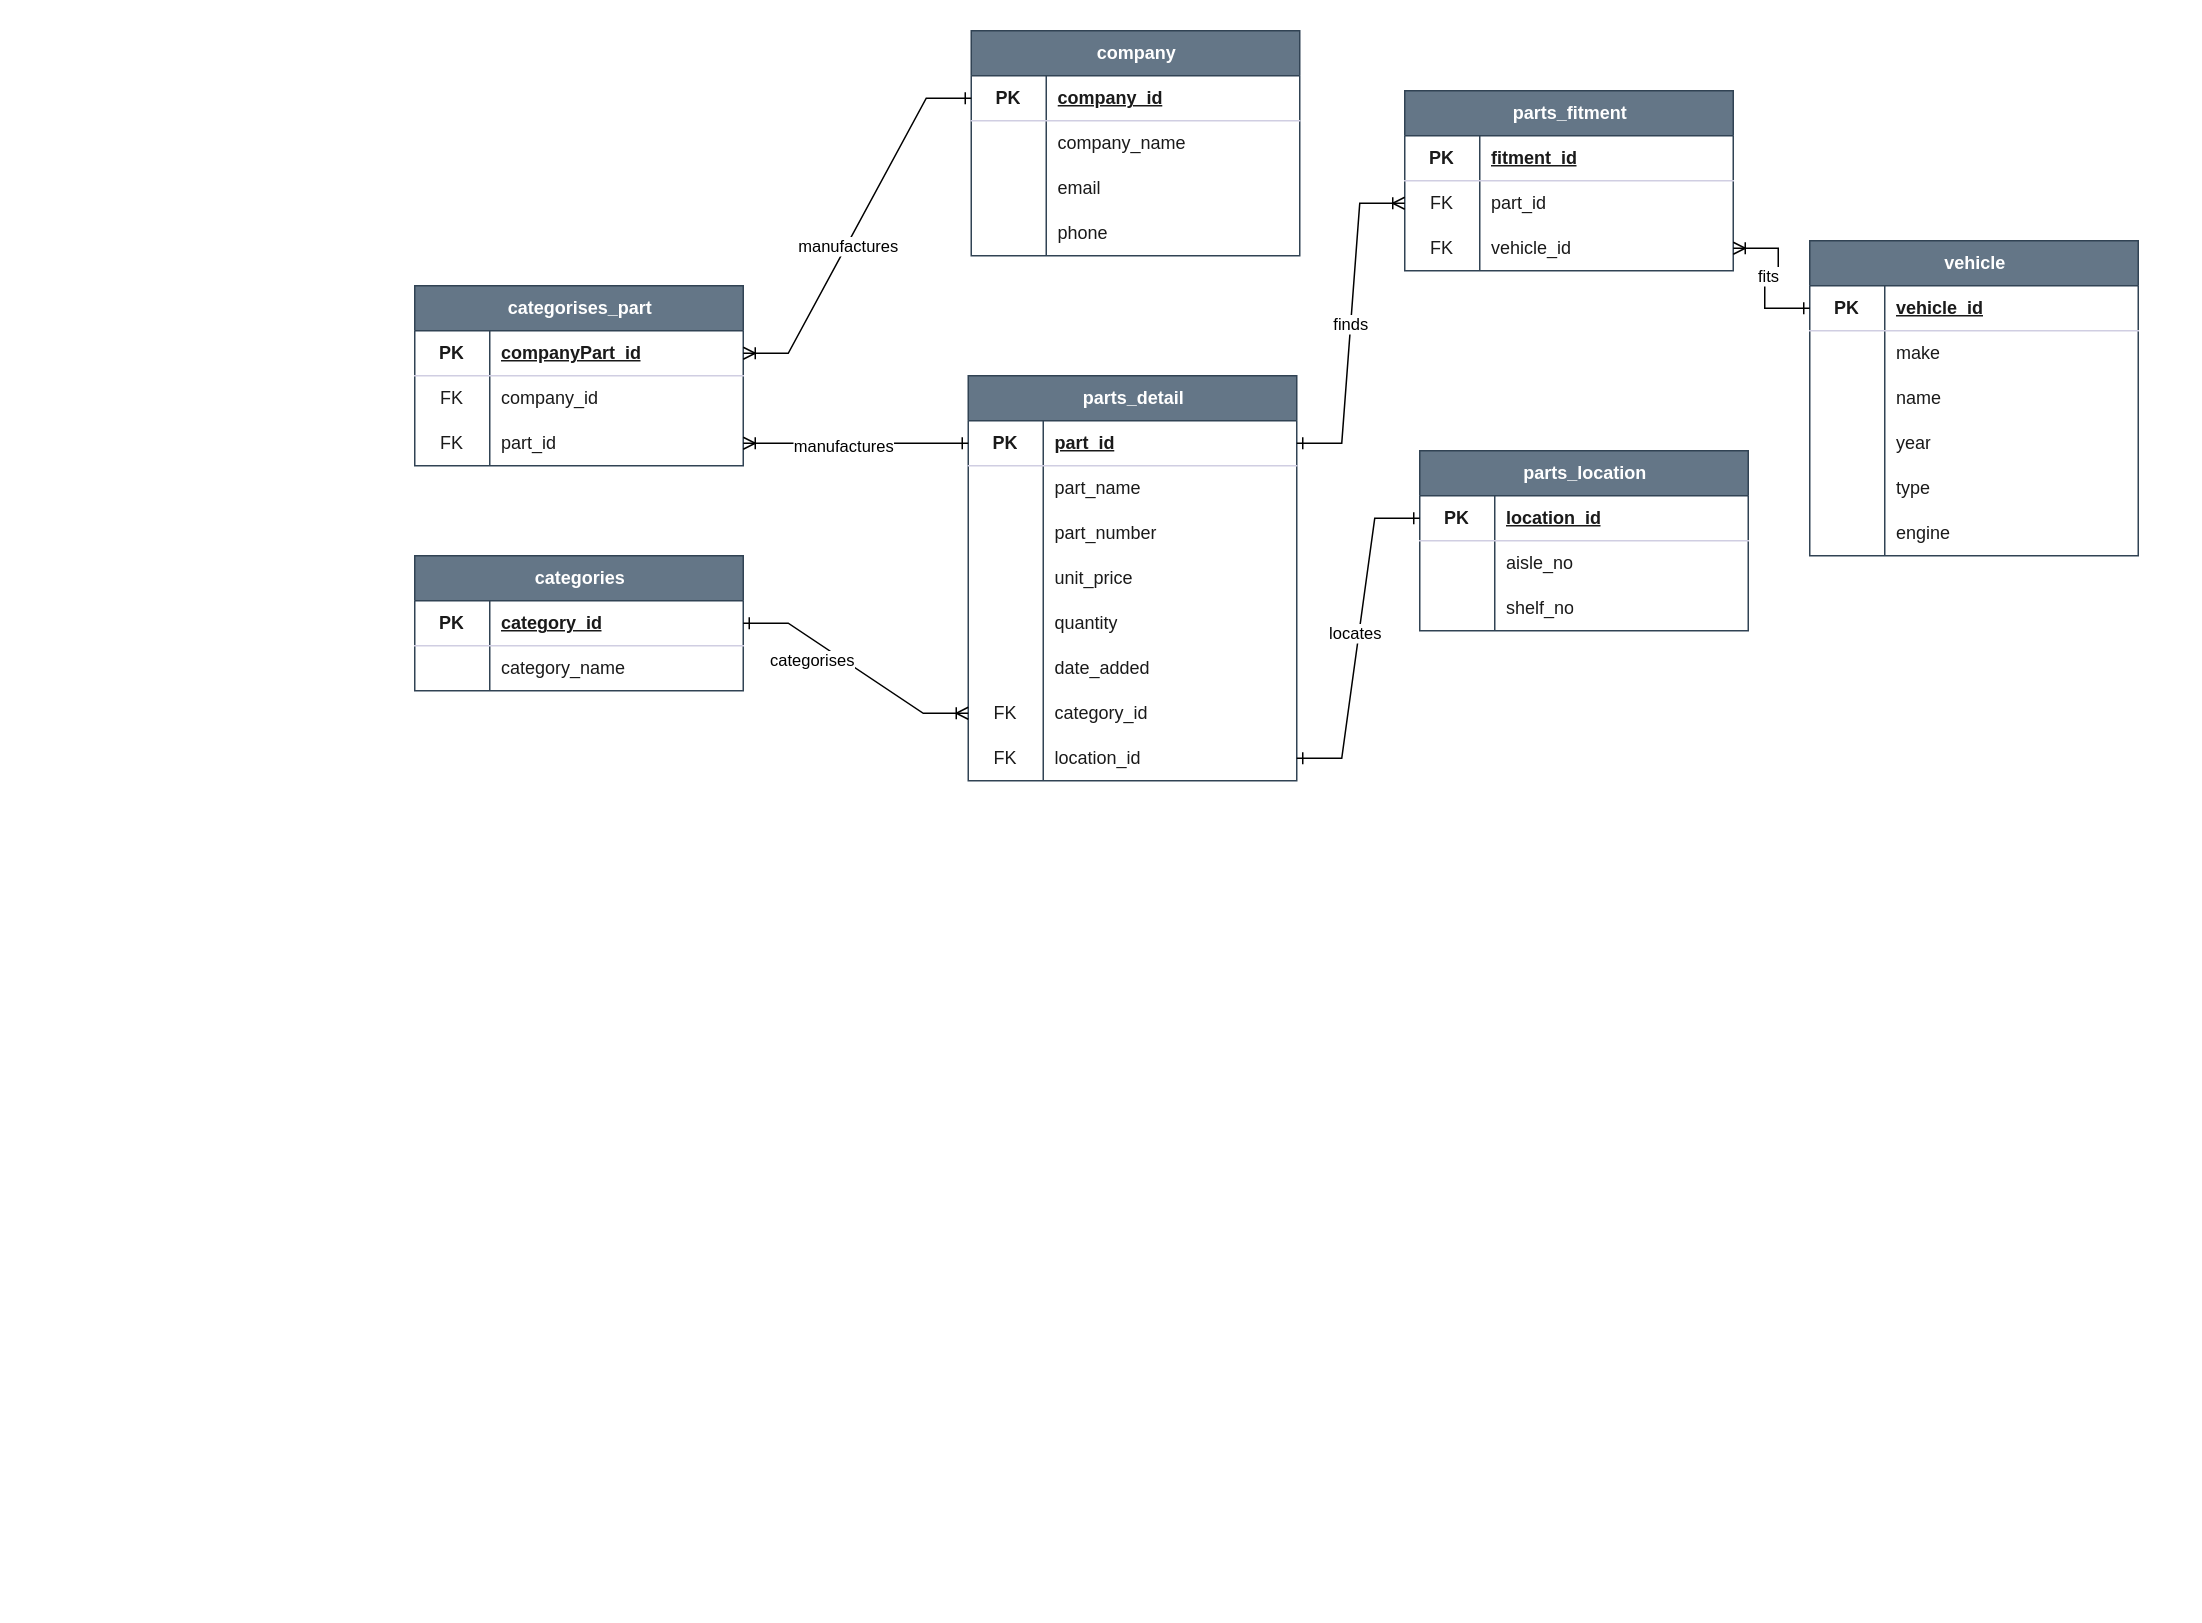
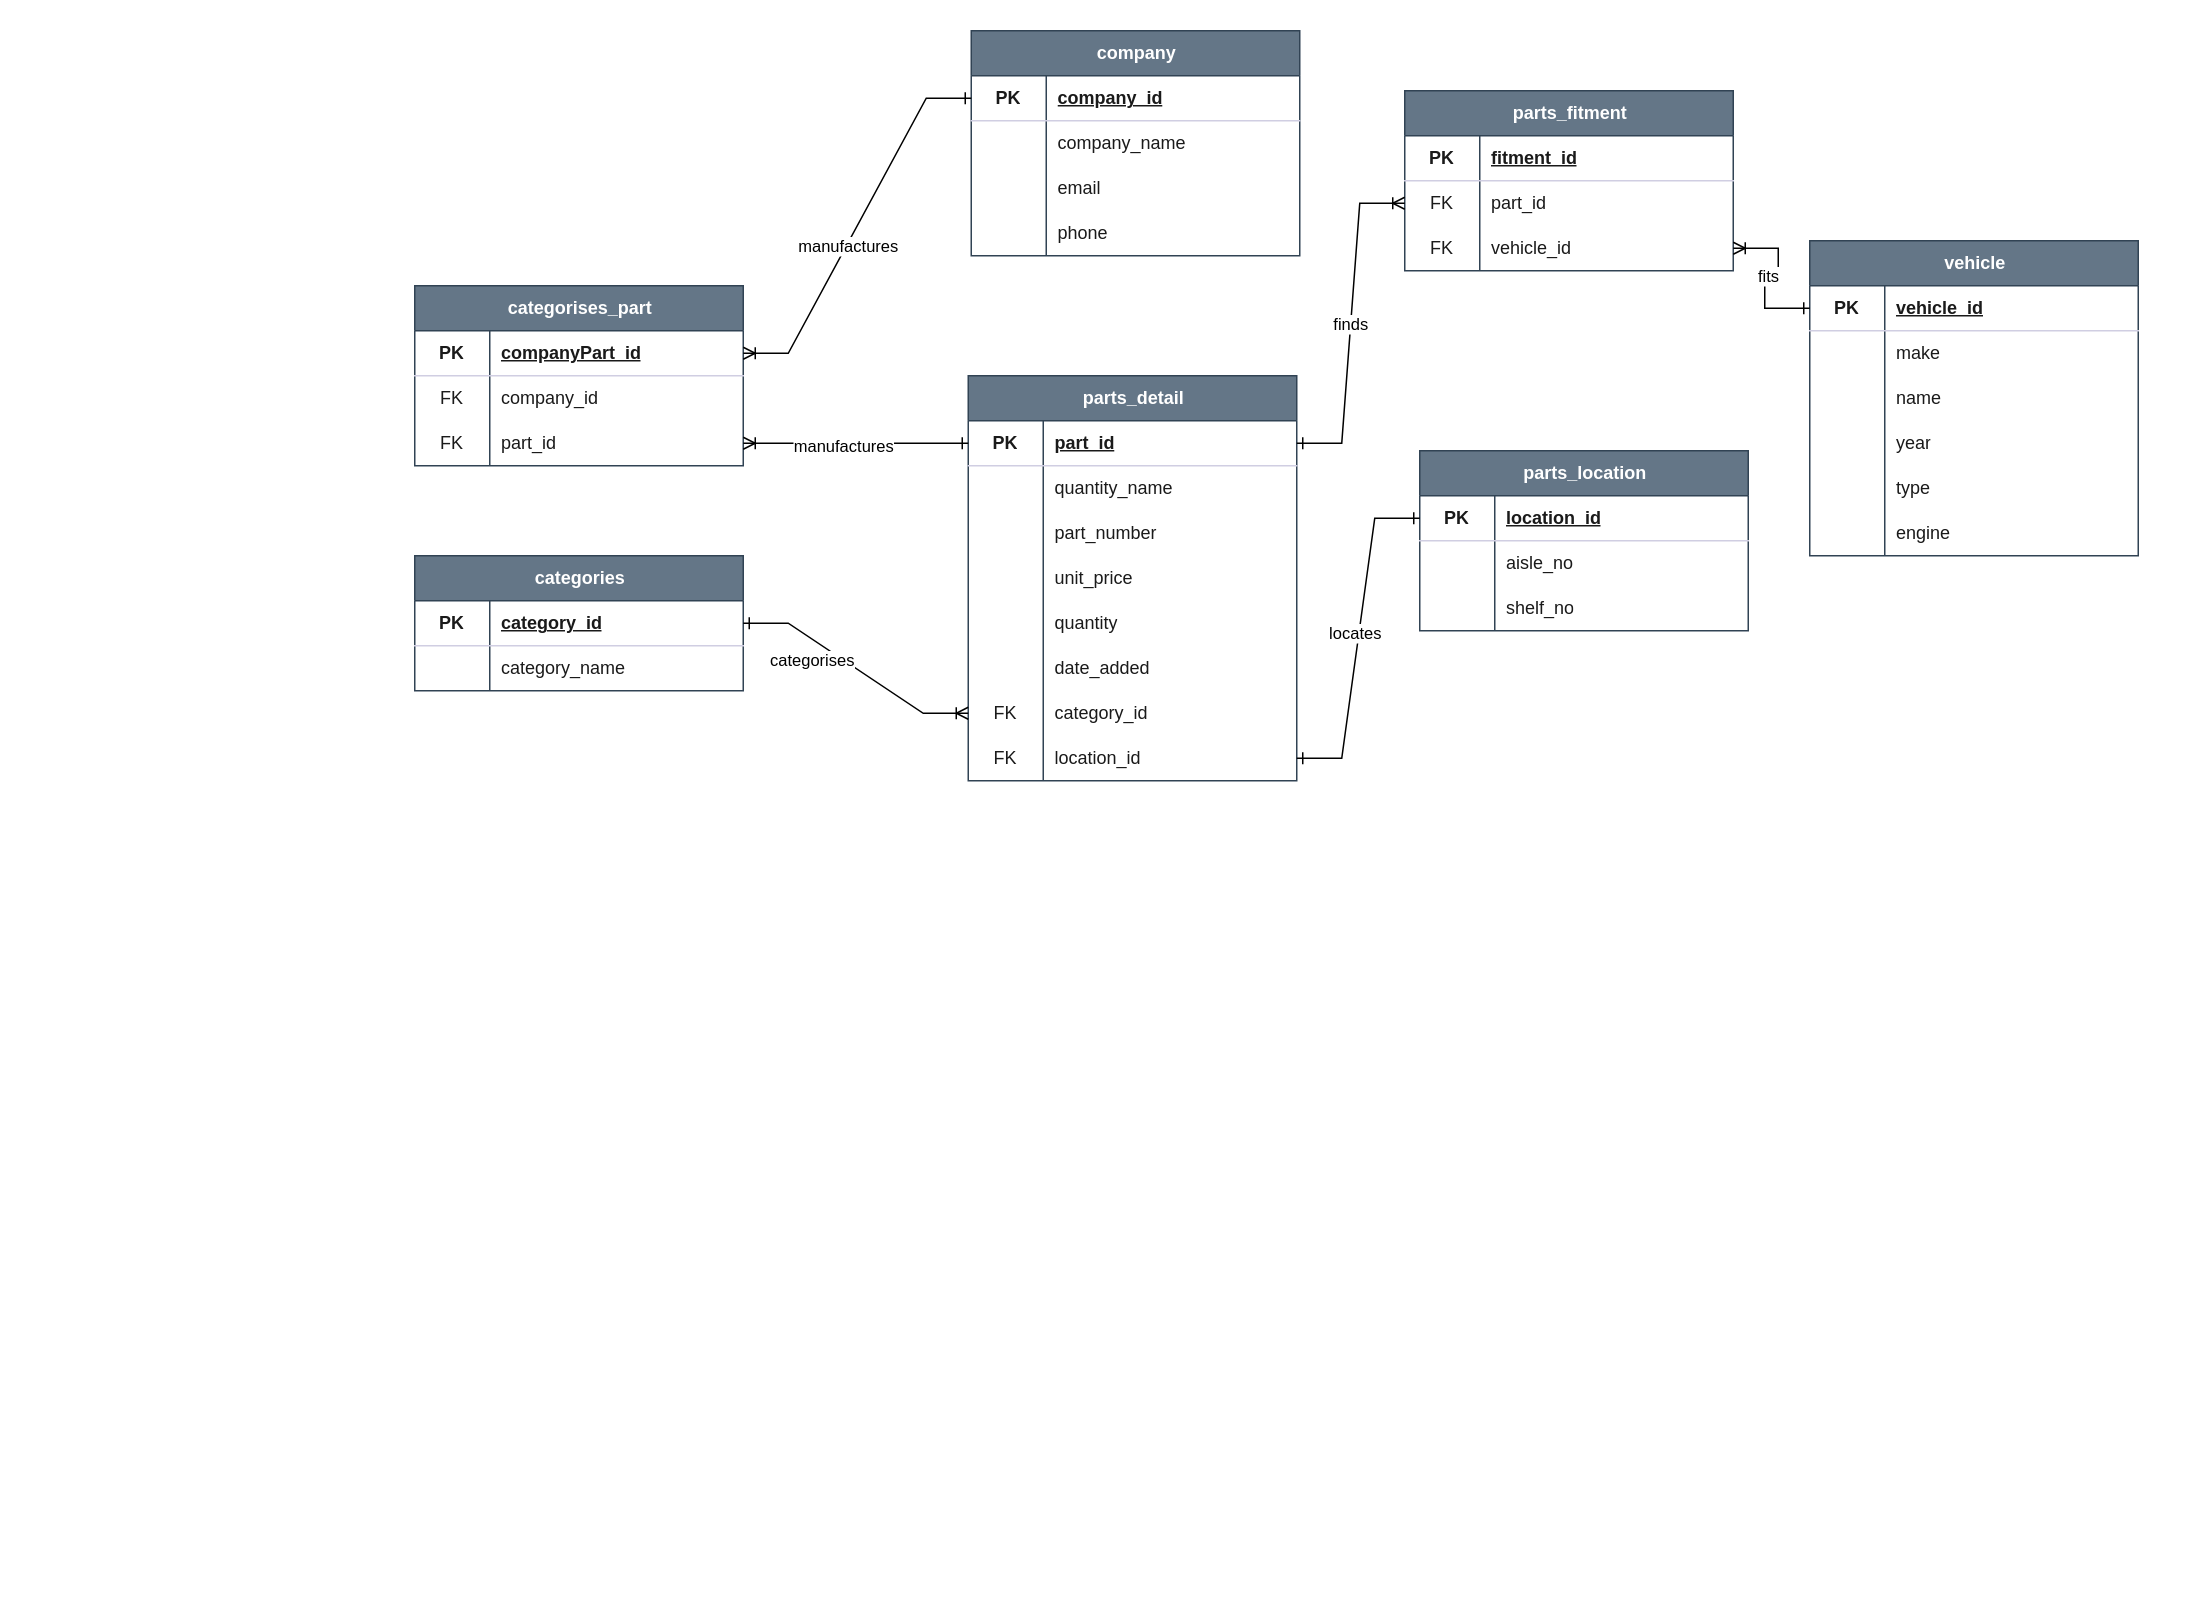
node "part_name": label "part_name" -> "quantity_name"
